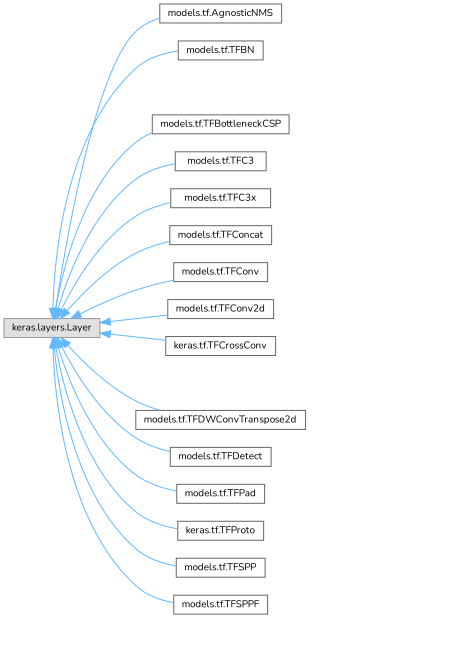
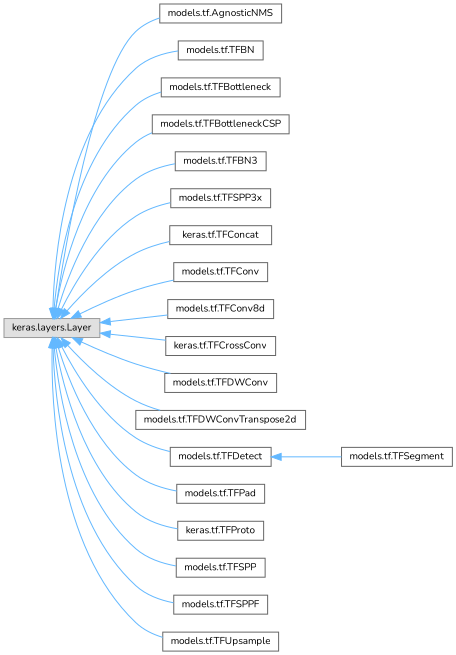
node "models.tf.TFBottleneck": added
node "models.tf.TFC3": label "models.tf.TFC3" -> "models.tf.TFBN3"
node "models.tf.TFC3x": label "models.tf.TFC3x" -> "models.tf.TFSPP3x"
node "models.tf.TFConcat": label "models.tf.TFConcat" -> "keras.tf.TFConcat"
node "models.tf.TFConv2d": label "models.tf.TFConv2d" -> "models.tf.TFConv8d"
node "models.tf.TFDWConv": added
node "models.tf.TFSegment": added
node "models.tf.TFUpsample": added
